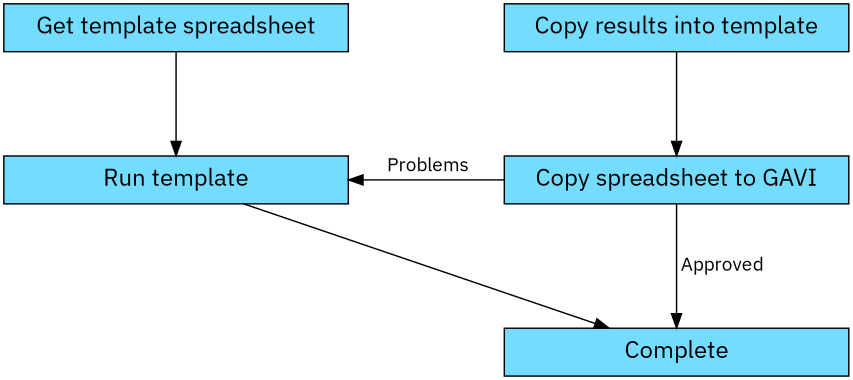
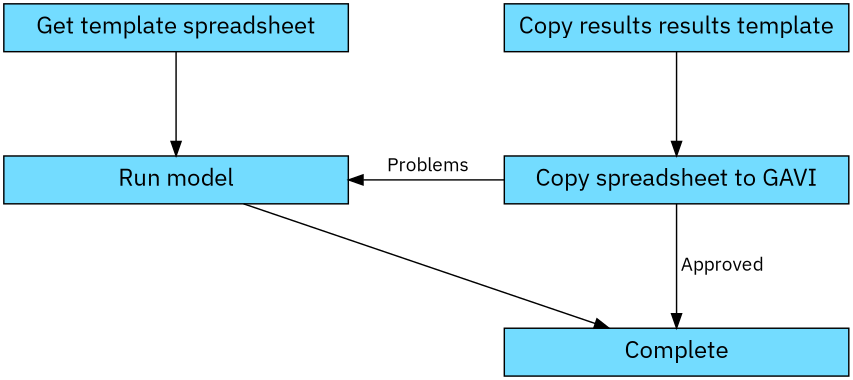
node "Copy results into template": label "Copy results into template" -> "Copy results results template"
node "Run template": label "Run template" -> "Run model"
